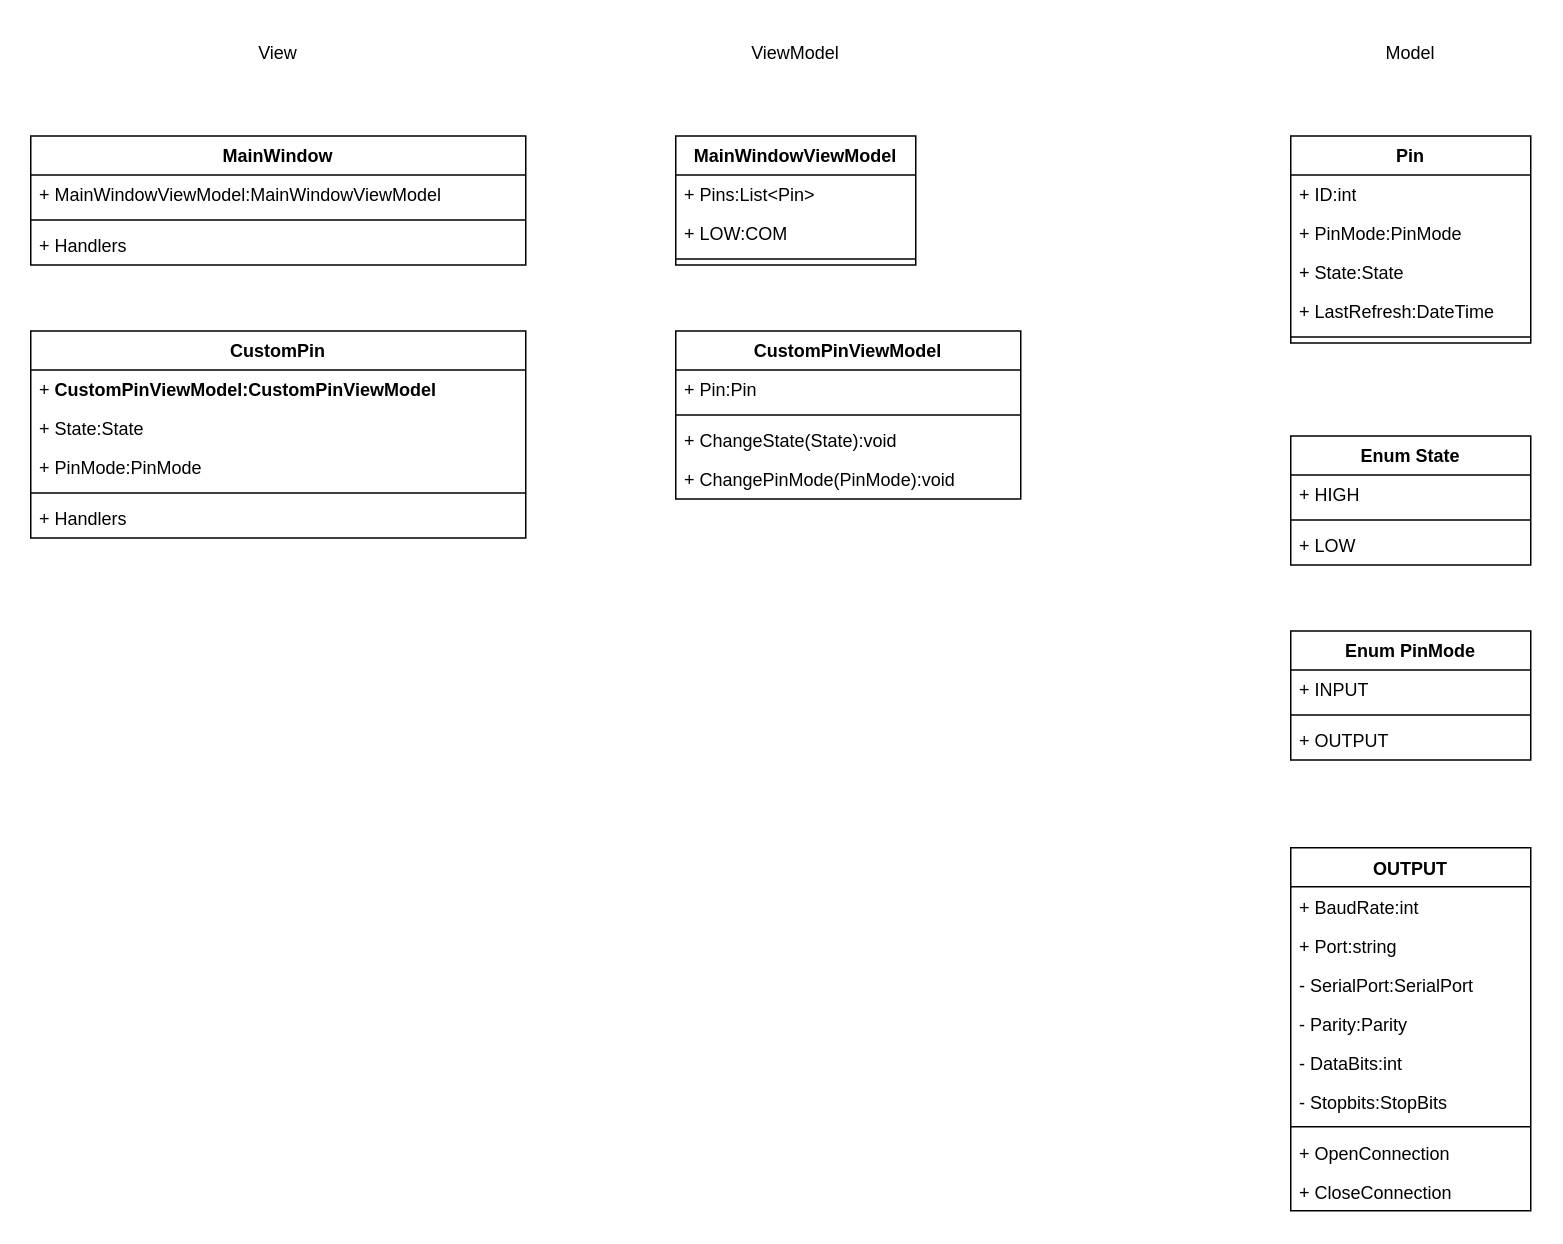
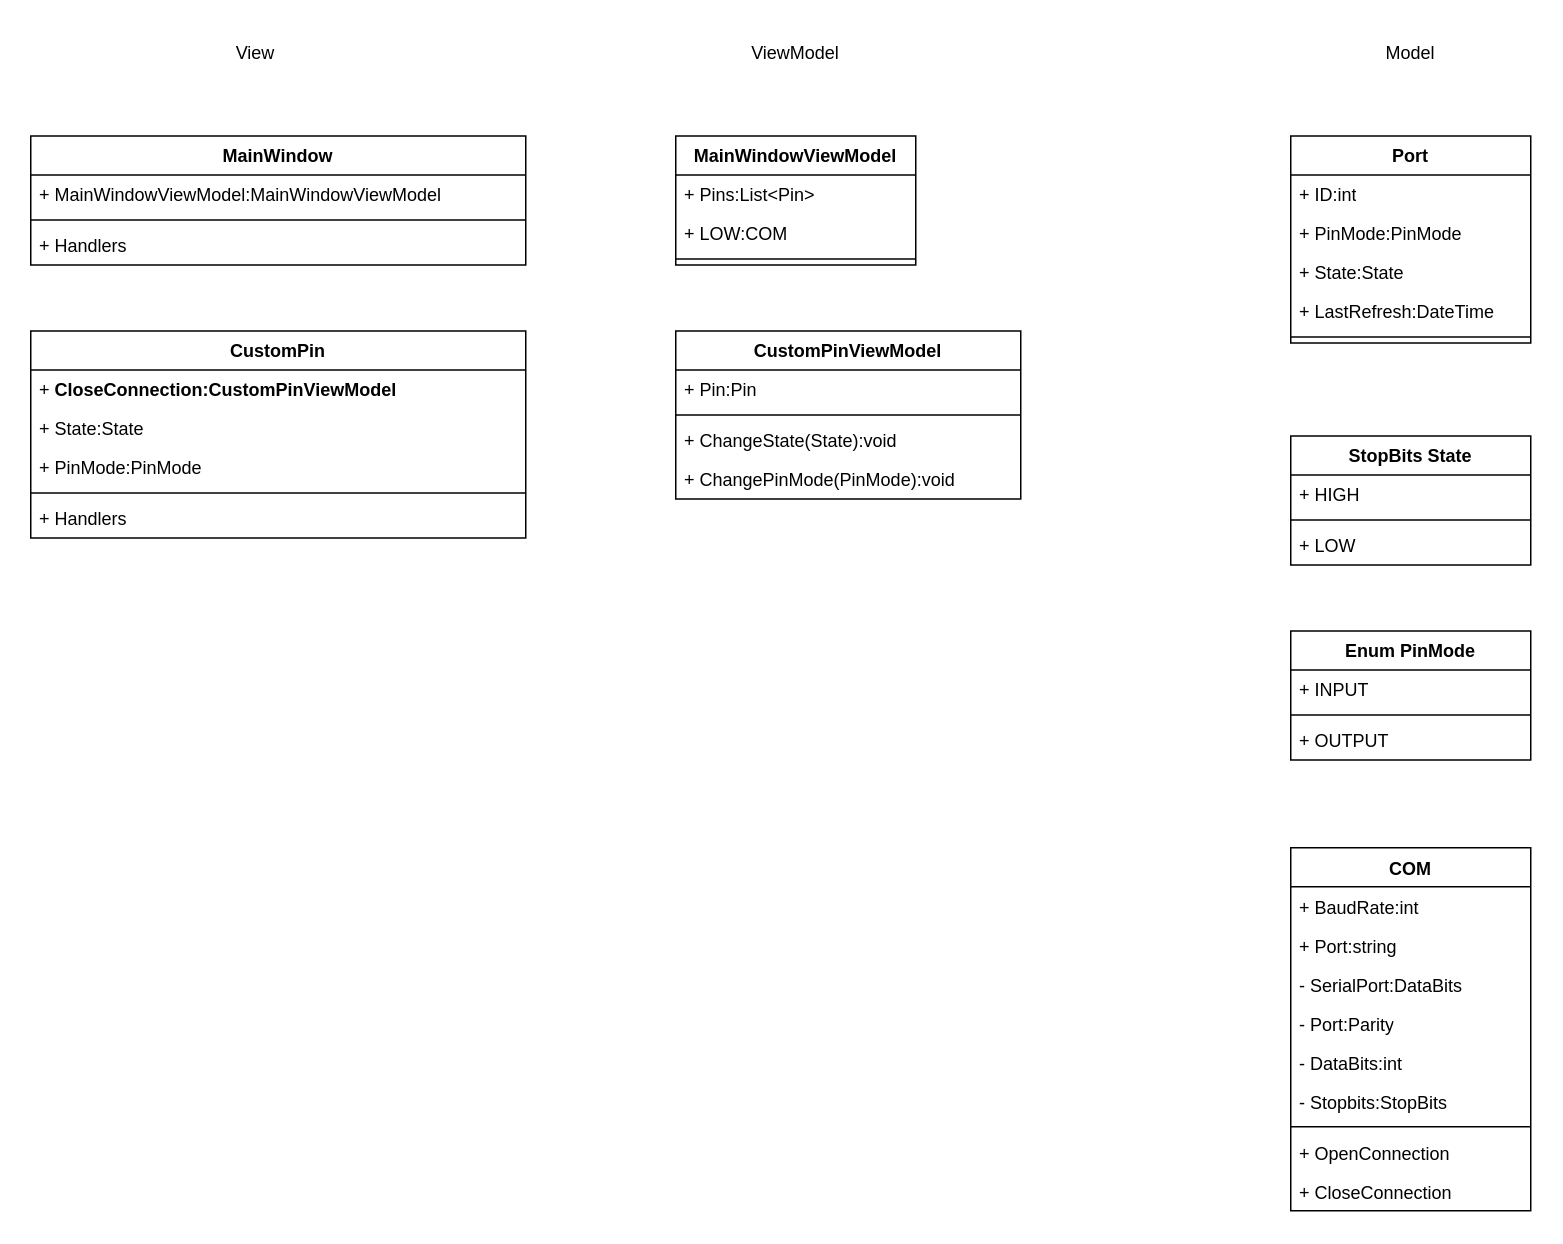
node "View": moved (278, 53) -> (256, 53)
node "Pin": label "Pin" -> "Port"
node "+ CustomPinViewModel:CustomPinViewModel": label "+ CustomPinViewModel:CustomPinViewModel" -> "+ CloseConnection:CustomPinViewModel"
node "Enum State": label "Enum State" -> "StopBits State"
node "OUTPUT": label "OUTPUT" -> "COM"
node "- SerialPort:SerialPort": label "- SerialPort:SerialPort" -> "- SerialPort:DataBits"
node "- Parity:Parity": label "- Parity:Parity" -> "- Port:Parity"
